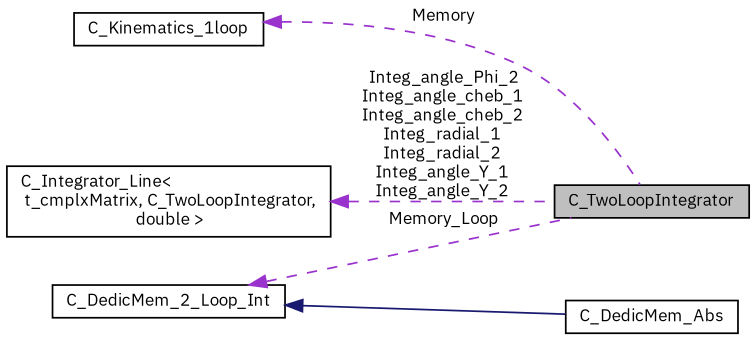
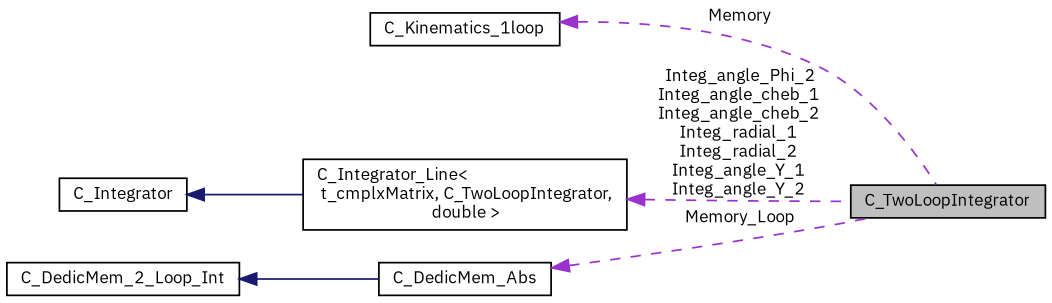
node "C_Integrator": added
edge "C_TwoLoopIntegrator" -> "C_DedicMem_2_Loop_Int": now "C_TwoLoopIntegrator" -> "C_DedicMem_Abs"
